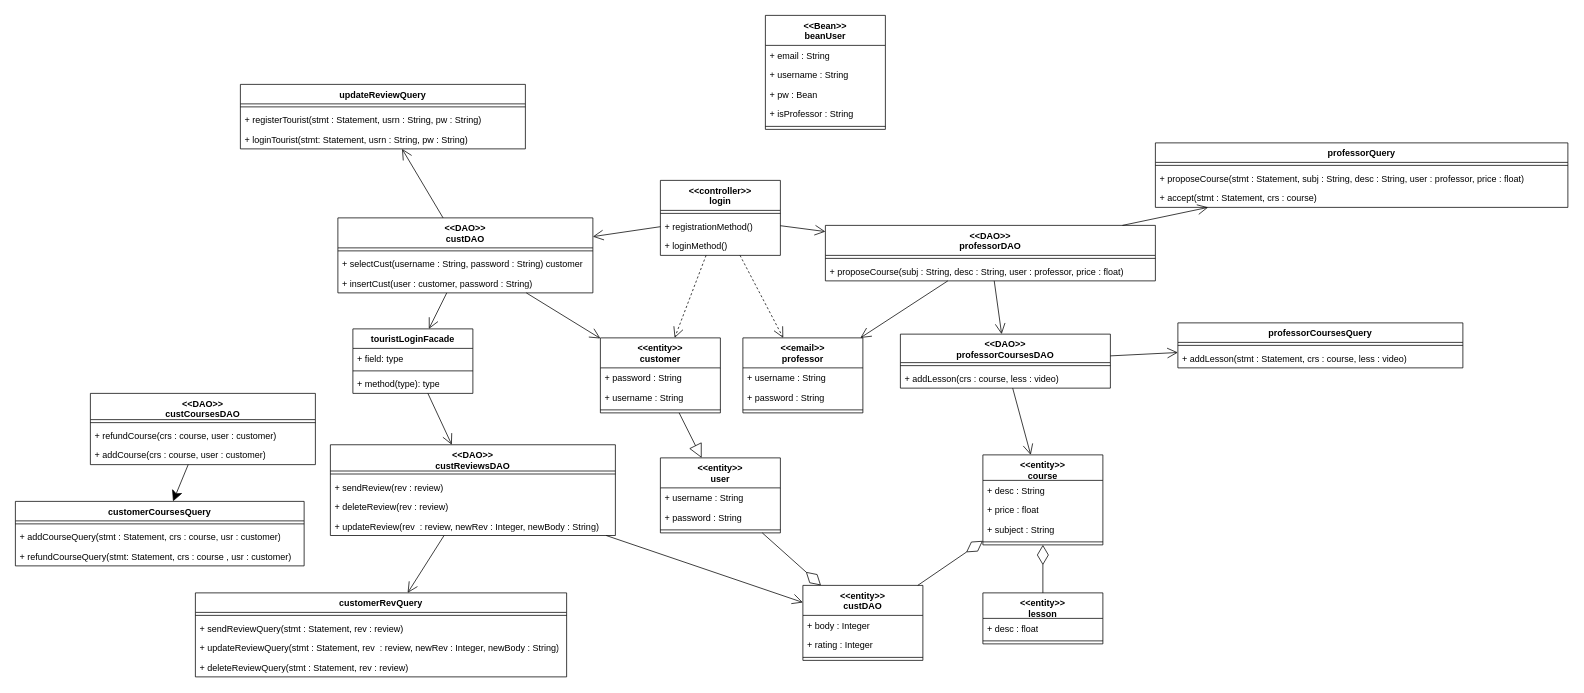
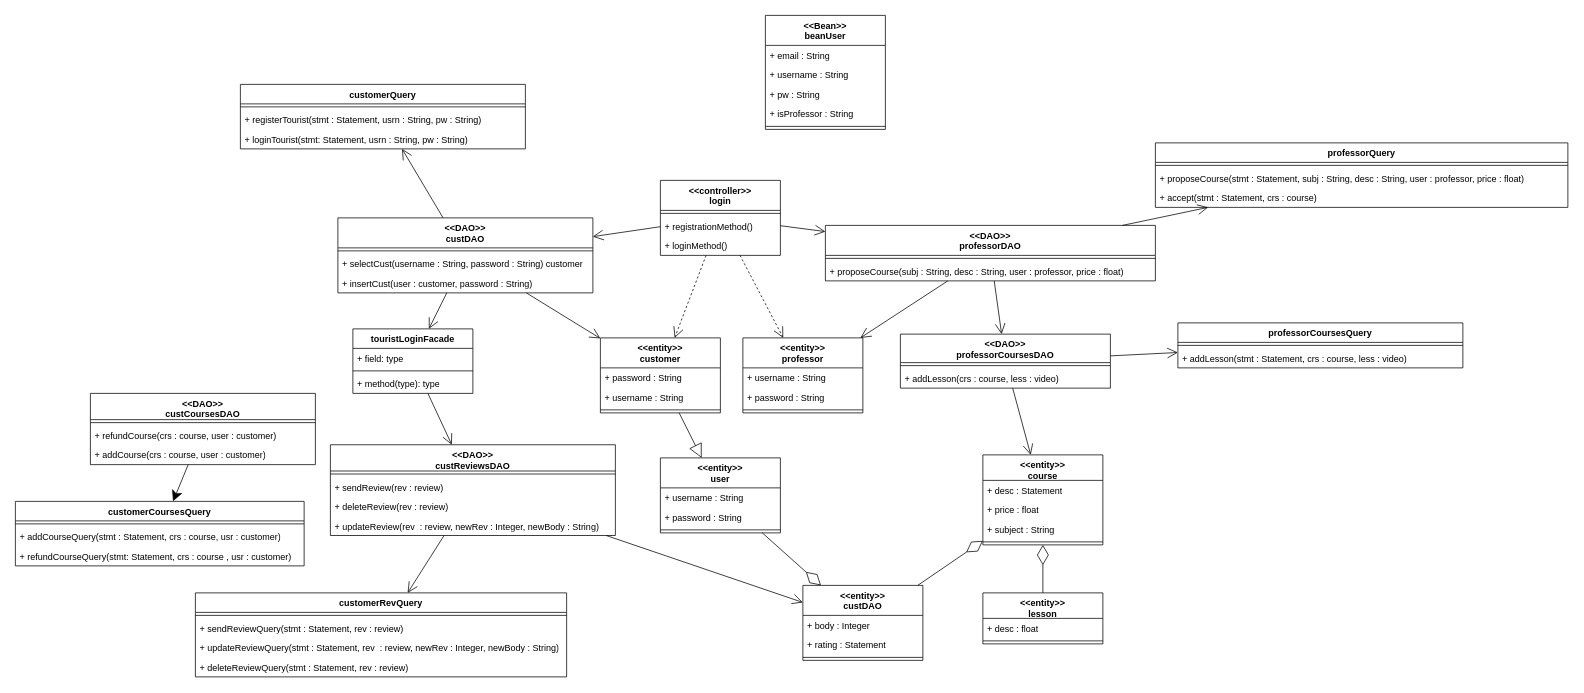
node "updateReviewQuery": label "updateReviewQuery" -> "customerQuery"
node "+ pw : Bean": label "+ pw : Bean" -> "+ pw : String"
node "<<email>> professor": label "<<email>> professor" -> "<<entity>> professor"
node "+ desc : String": label "+ desc : String" -> "+ desc : Statement"
node "+ rating : Integer": label "+ rating : Integer" -> "+ rating : Statement"
